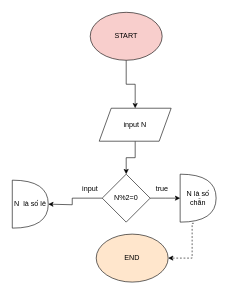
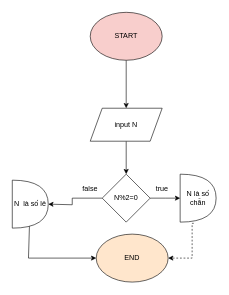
node "input N": moved (135, 125) -> (126, 125)
node "input": label "input" -> "false"
edge "N là số lẻ" -> "END": added
